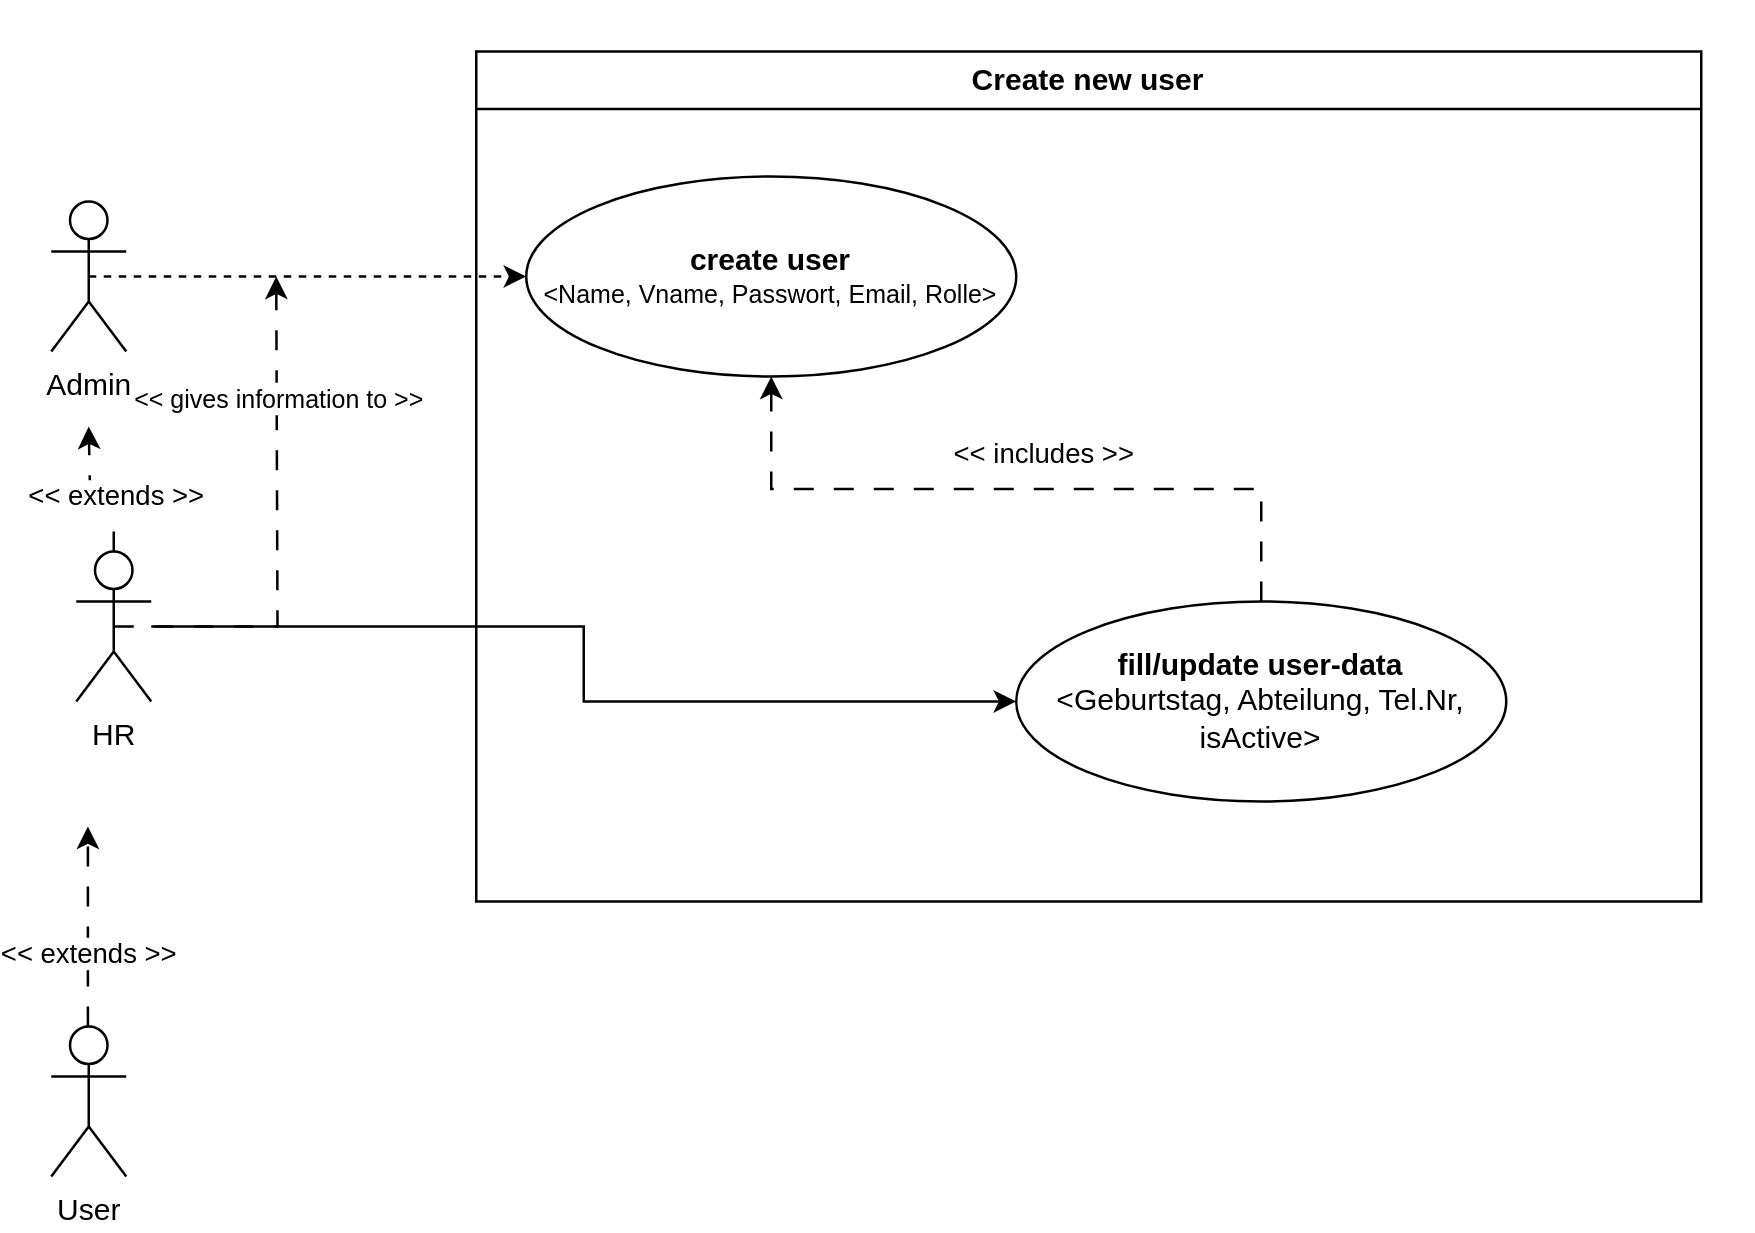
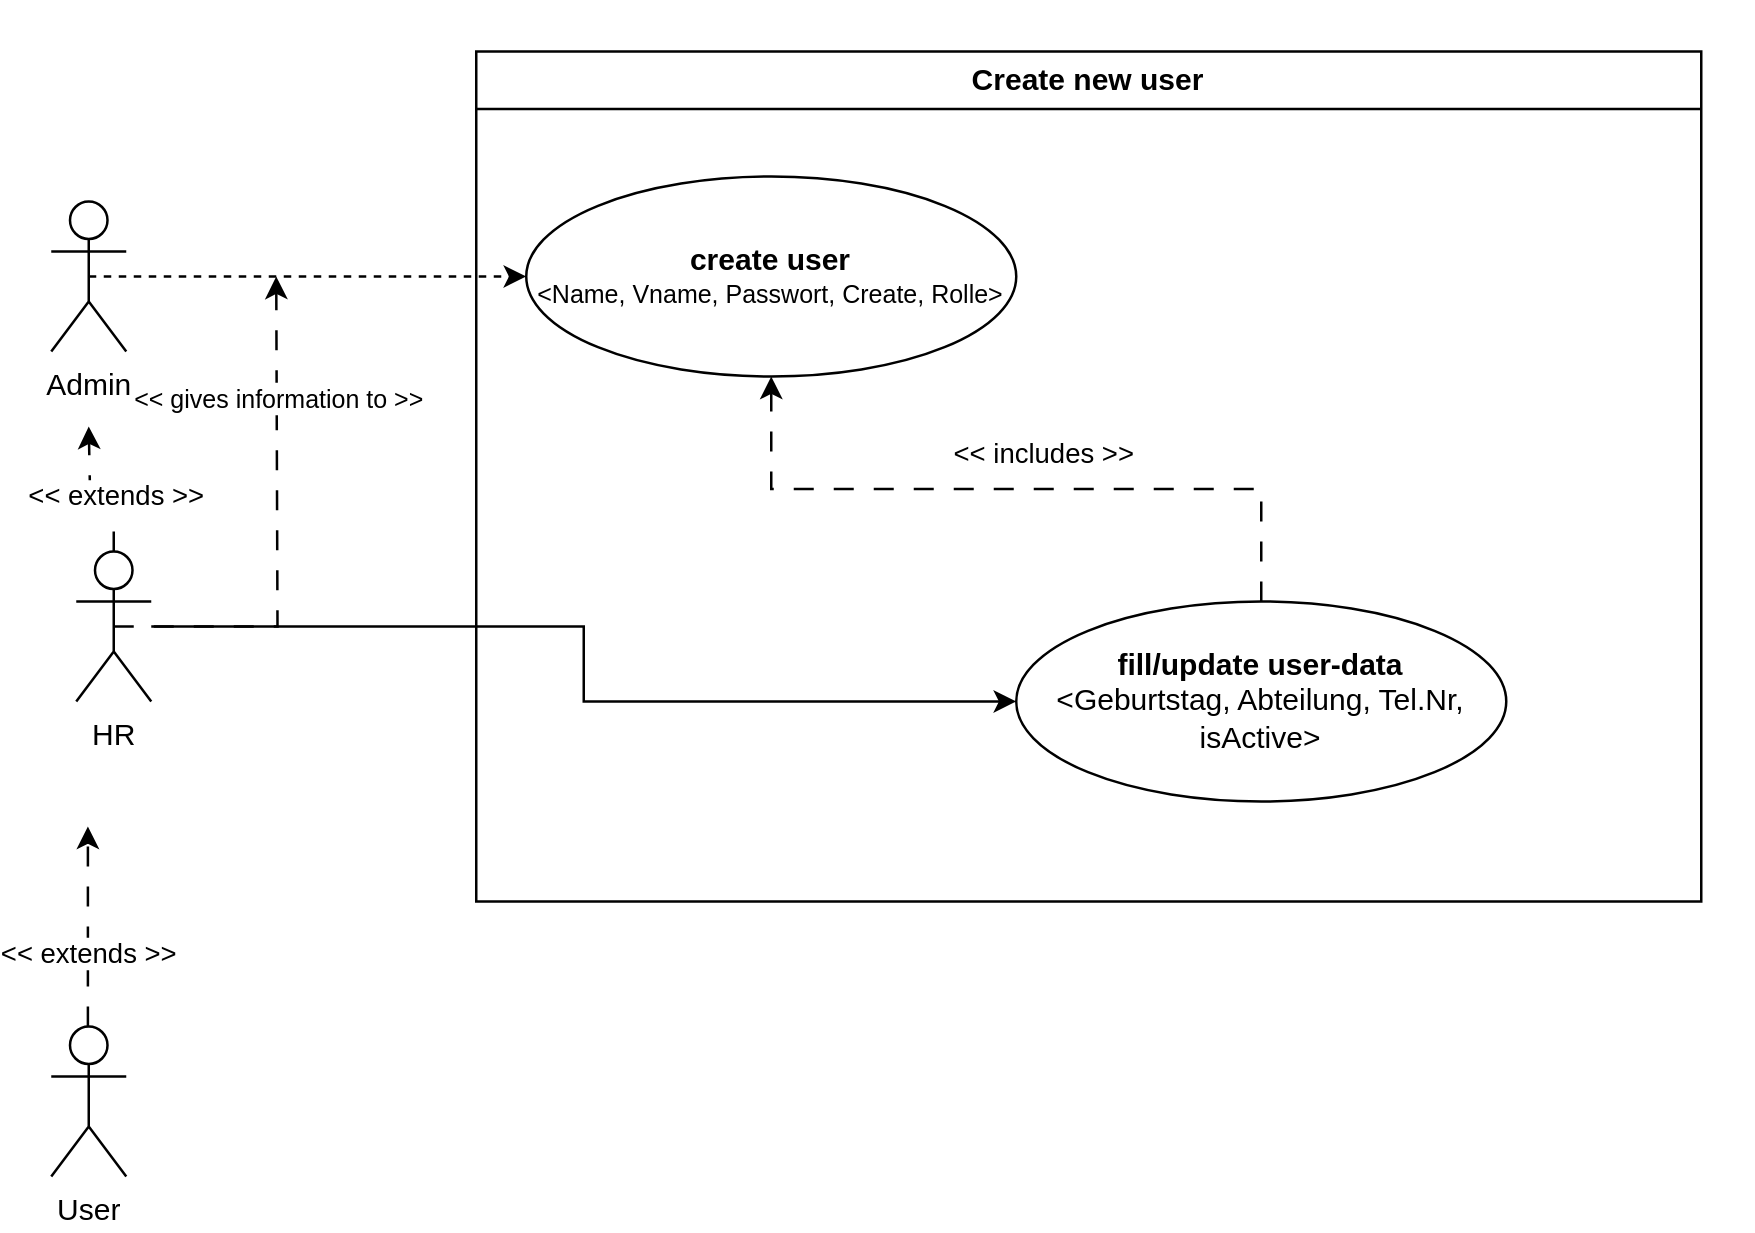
node "create user <Name, Vname, Passwort, Email, Rolle>": label "create user <Name, Vname, Passwort, Email, Rolle>" -> "create user <Name, Vname, Passwort, Create, Rolle>"
